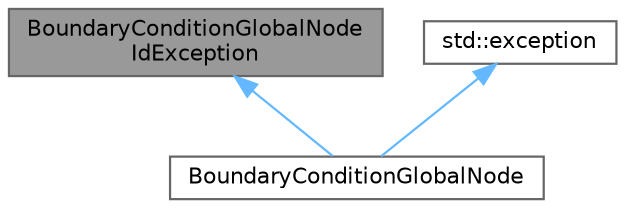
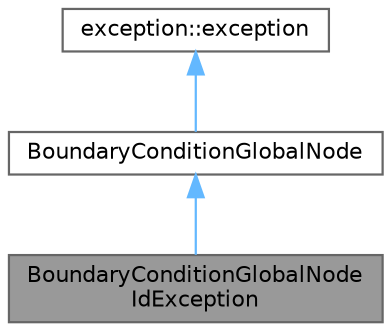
node "std::exception": label "std::exception" -> "exception::exception"
edge "BoundaryConditionGlobalNode" -> "BoundaryConditionGlobalNode IdException": reversed
